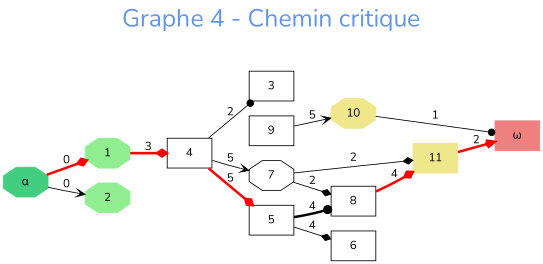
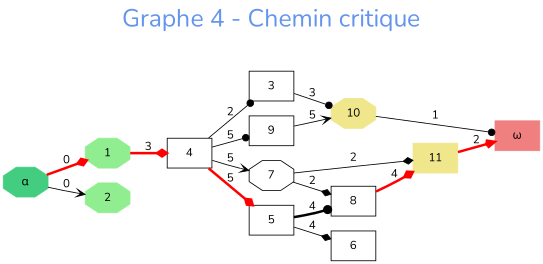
edge "3" -> "10": added, label "3"
edge "4" -> "9": added, label "5"
